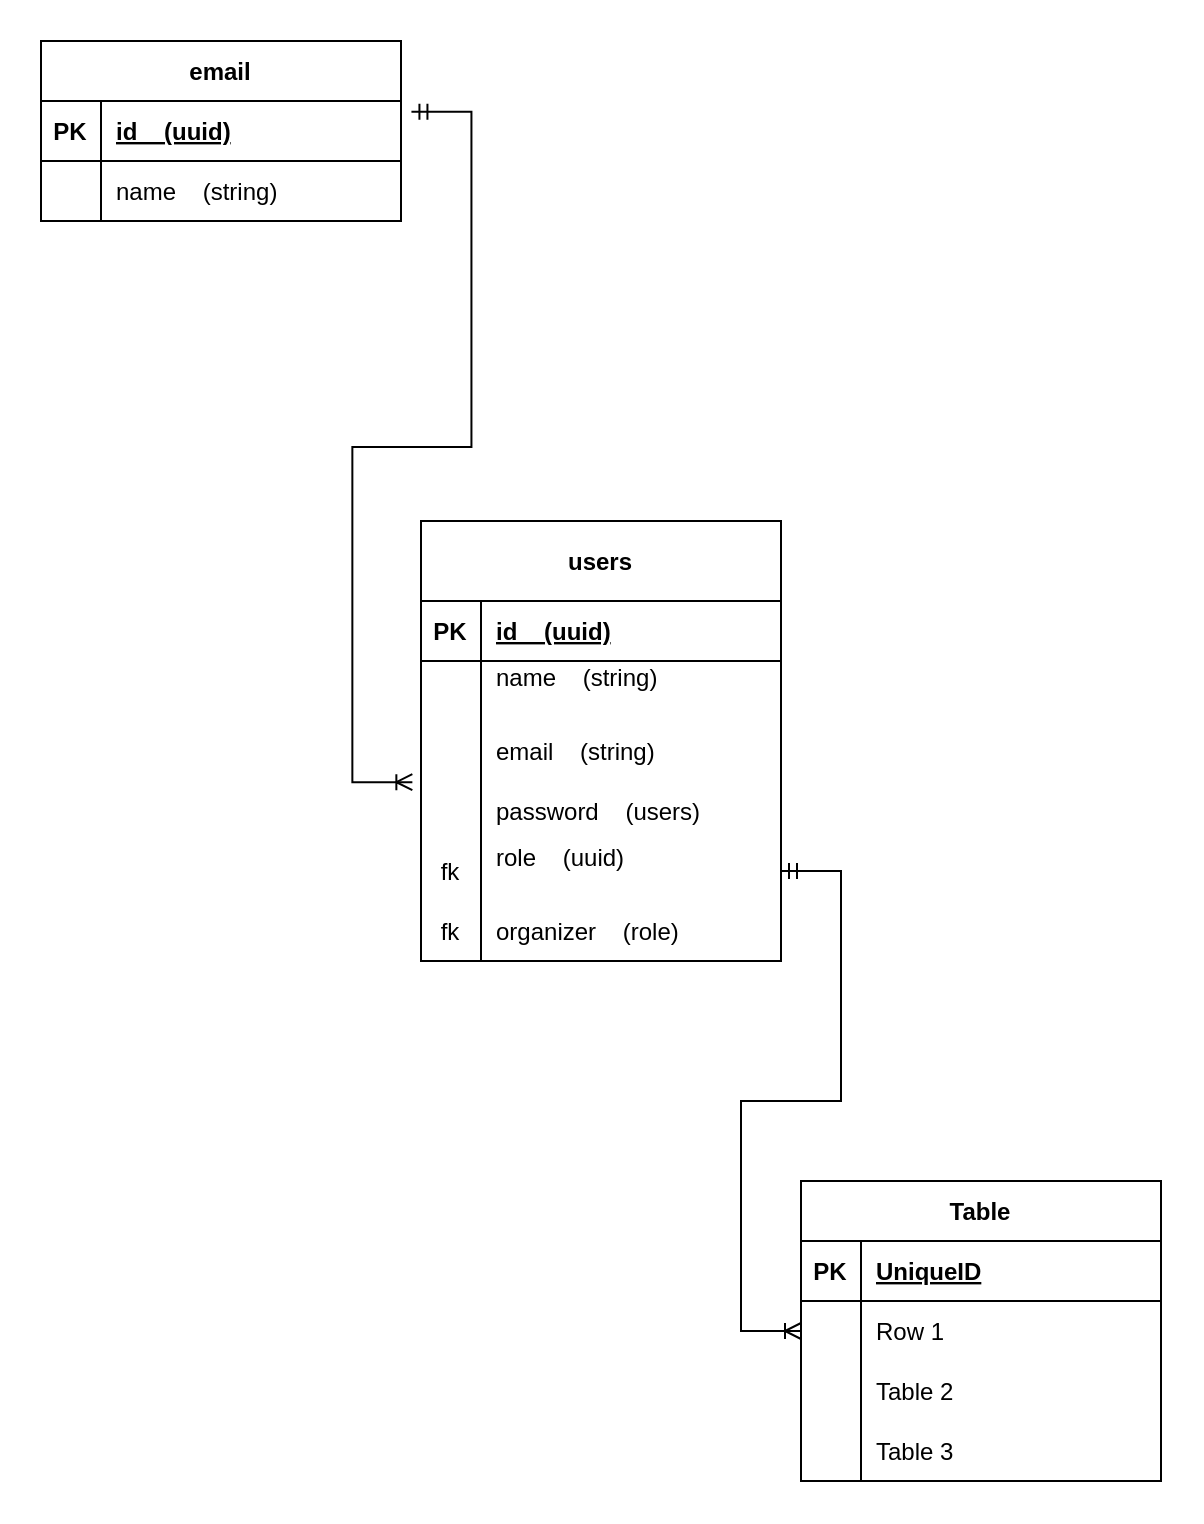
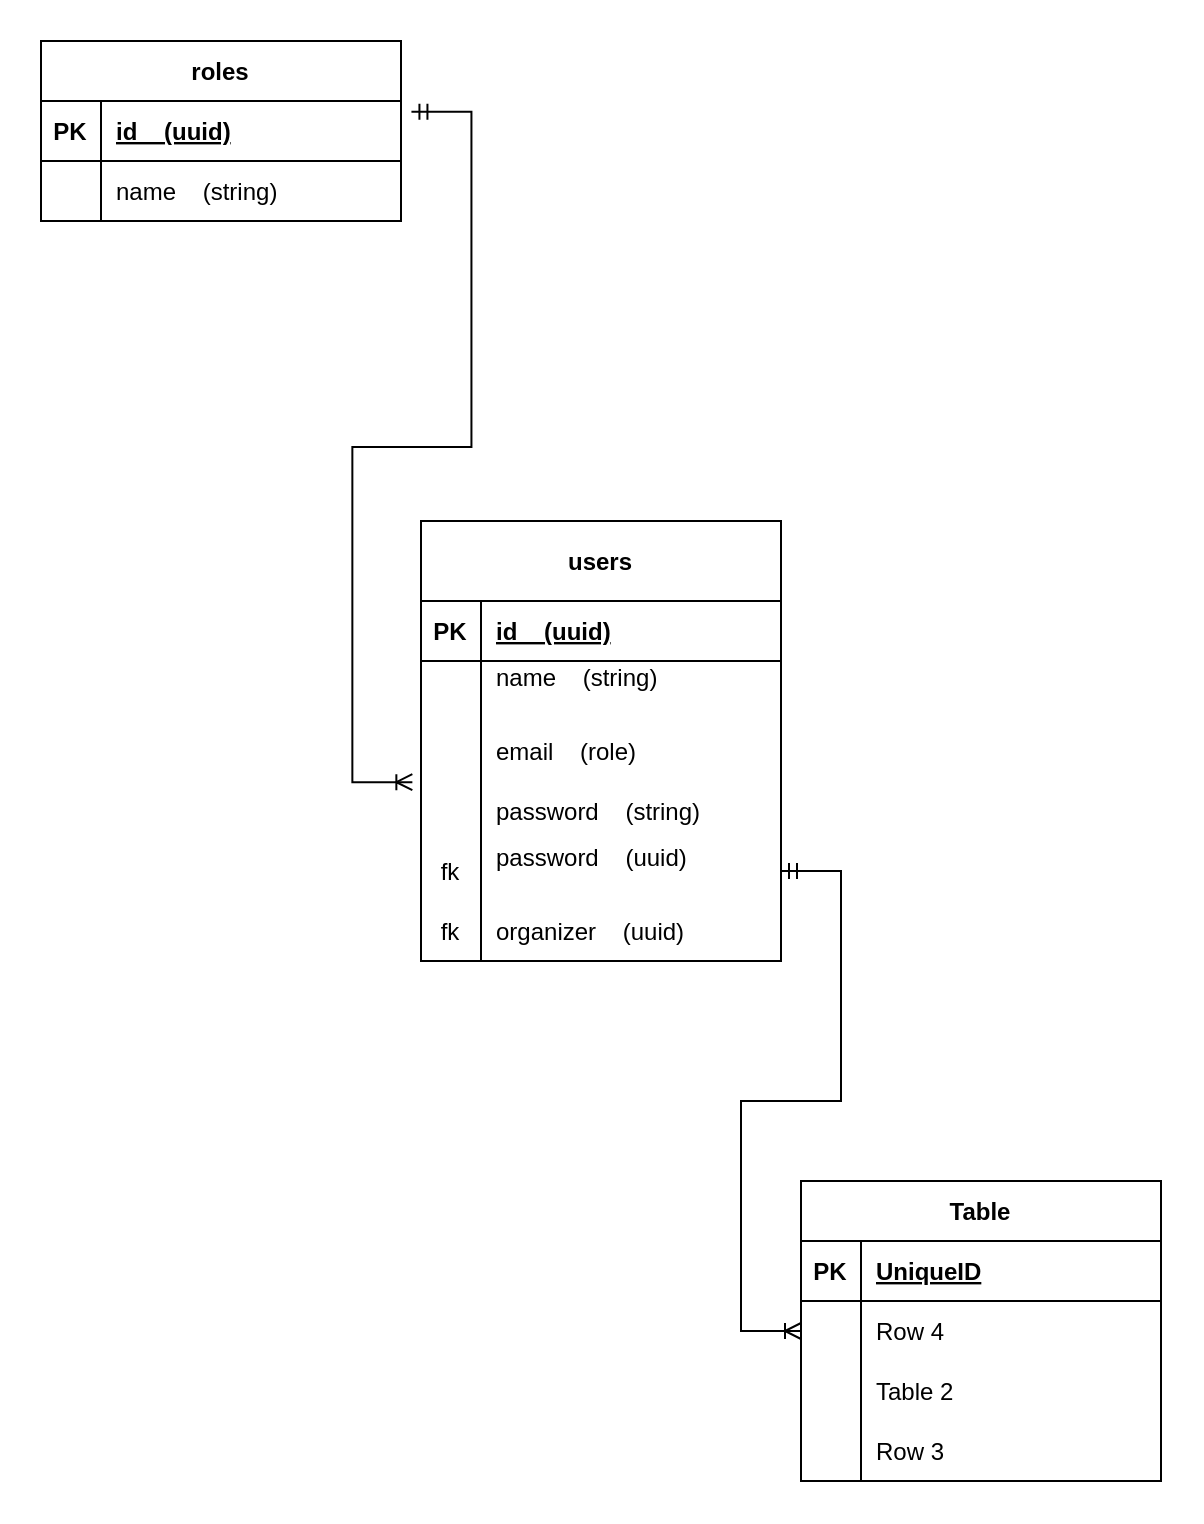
node "email": label "email" -> "roles"
node "email (string)": label "email (string)" -> "email (role)"
node "password (users)": label "password (users)" -> "password (string)"
node "role (uuid)": label "role (uuid)" -> "password (uuid)"
node "organizer (role)": label "organizer (role)" -> "organizer (uuid)"
node "Row 1": label "Row 1" -> "Row 4"
node "Table 3": label "Table 3" -> "Row 3"
